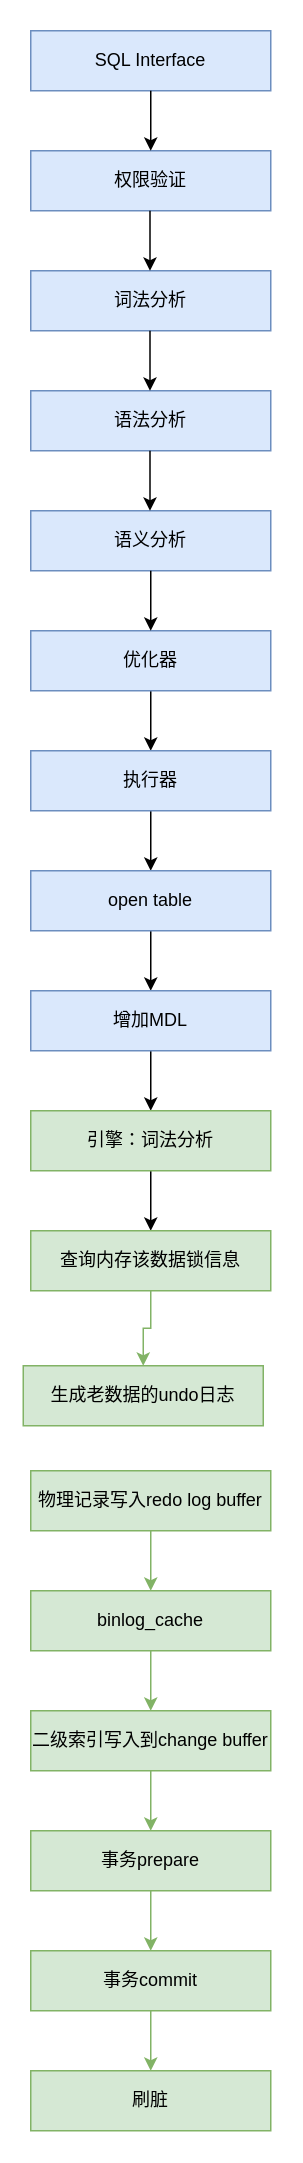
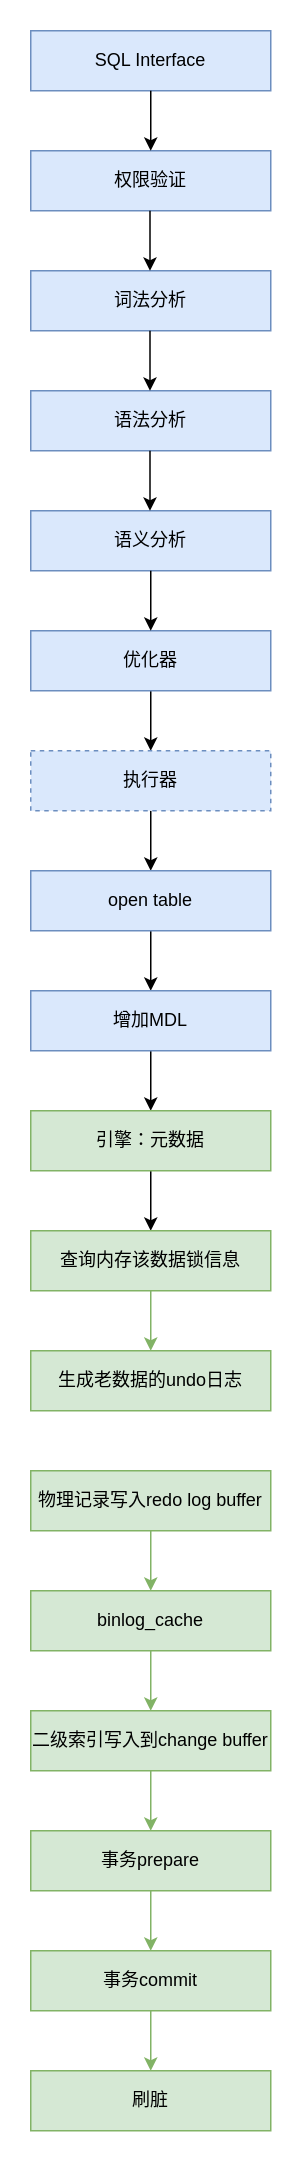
node "执行器": style solid -> dashed
node "引擎：词法分析": label "引擎：词法分析" -> "引擎：元数据"
node "生成老数据的undo日志": moved (143, 1396) -> (151, 1381)
